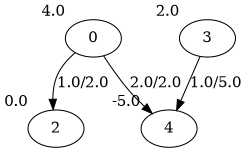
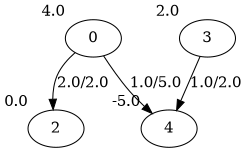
edge "0 4.0" -> "2 0.0": label "1.0/2.0" -> "2.0/2.0"
edge "0 4.0" -> "4 -5.0": label "2.0/2.0" -> "1.0/5.0"
edge "3 2.0" -> "4 -5.0": label "1.0/5.0" -> "1.0/2.0"
